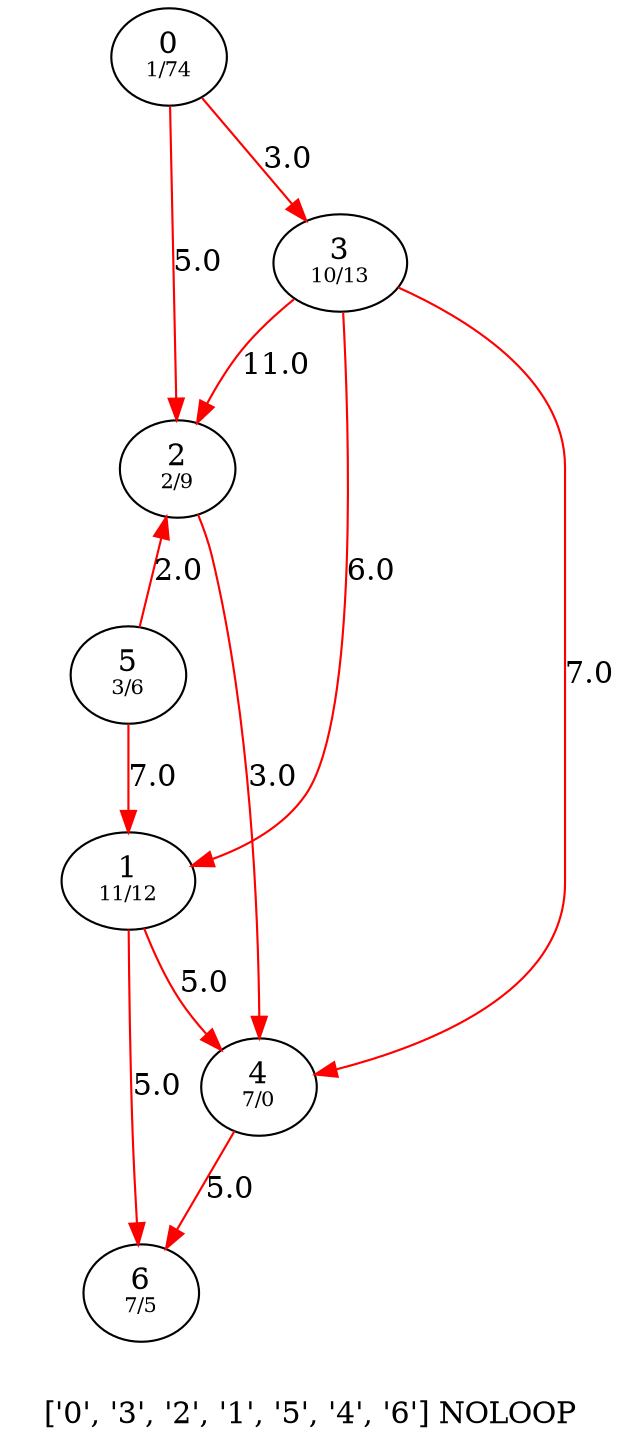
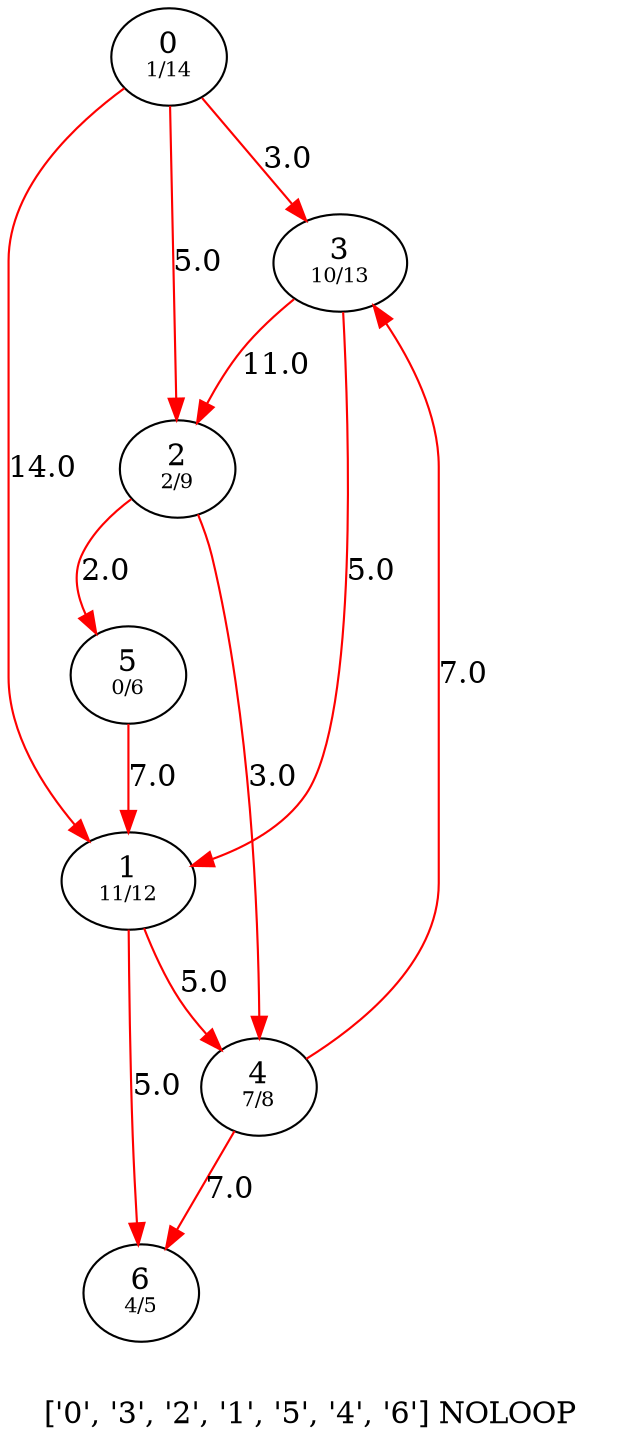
node "0": text "1/74" -> "1/14"
edge "0" -> "1": added, label "14.0"
edge "3" -> "1": label "6.0" -> "5.0"
edge "5" -> "2": reversed
node "5": text "3/6" -> "0/6"
edge "3" -> "4": reversed
node "4": text "7/0" -> "7/8"
edge "4" -> "6": label "5.0" -> "7.0"
node "6": text "7/5" -> "4/5"
